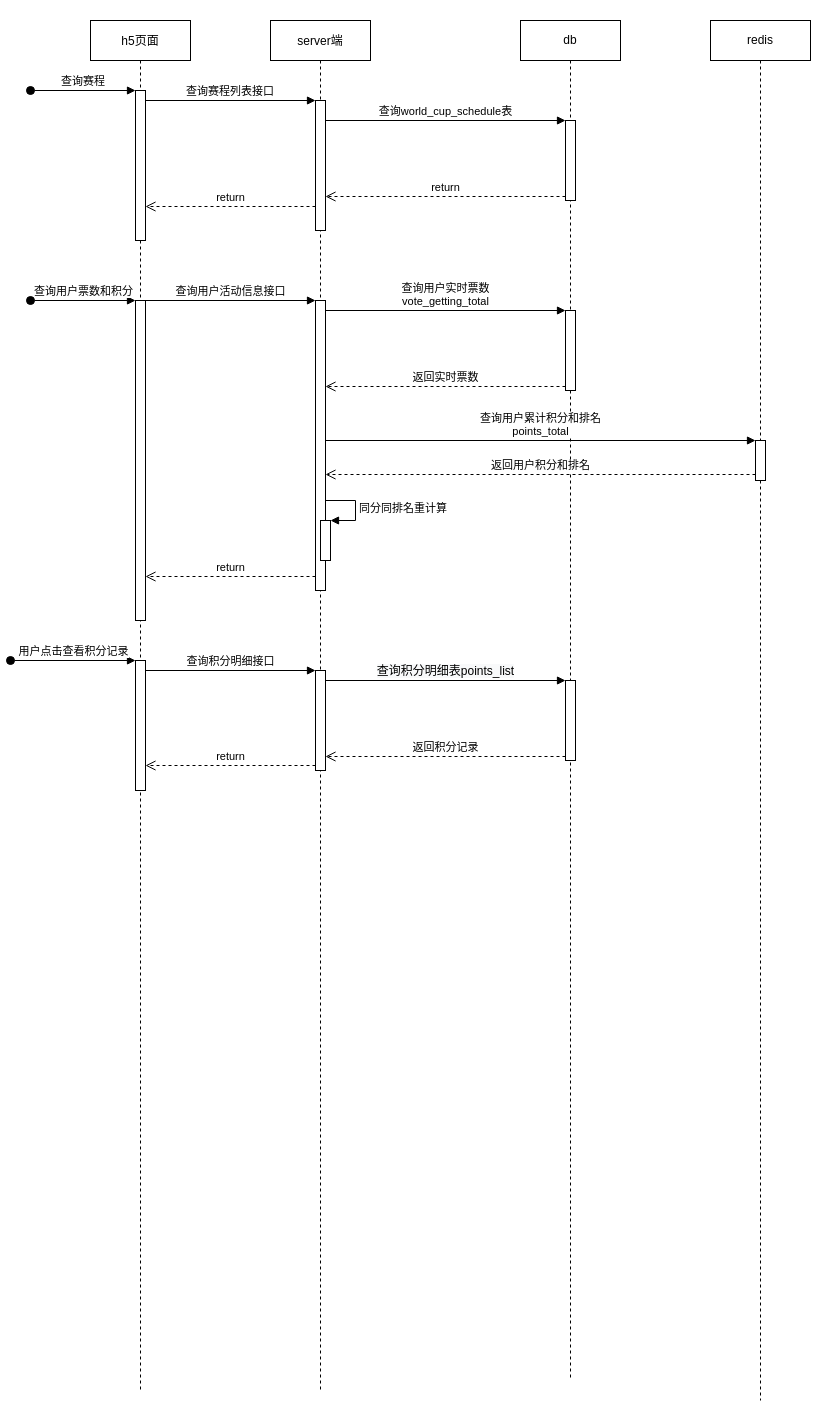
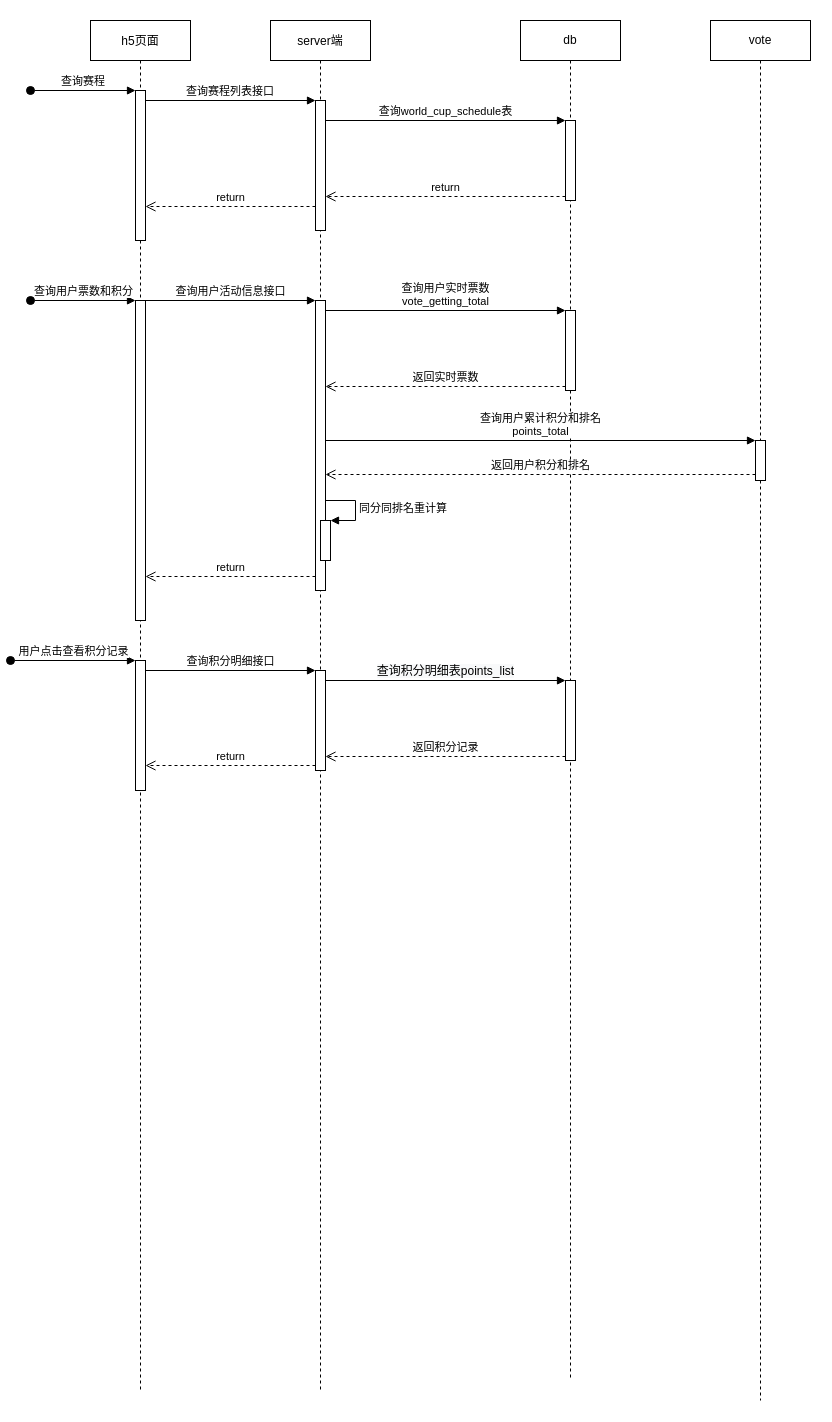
node "redis": label "redis" -> "vote"
